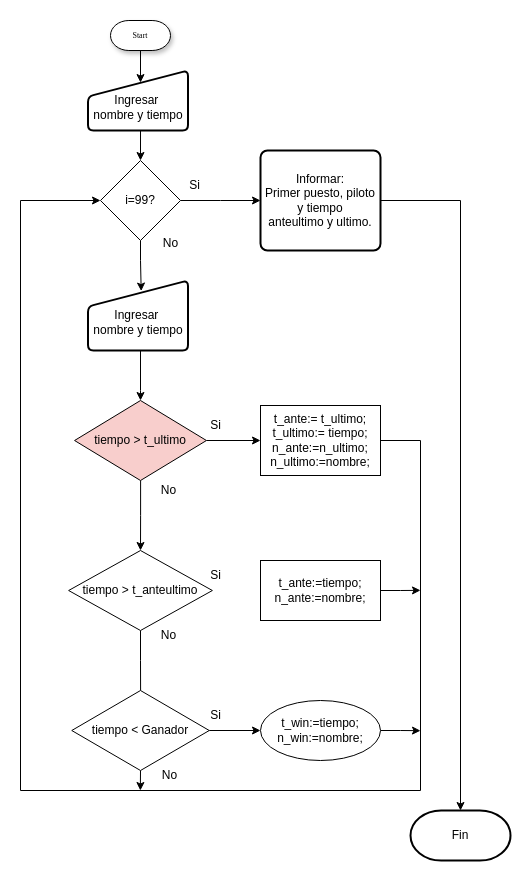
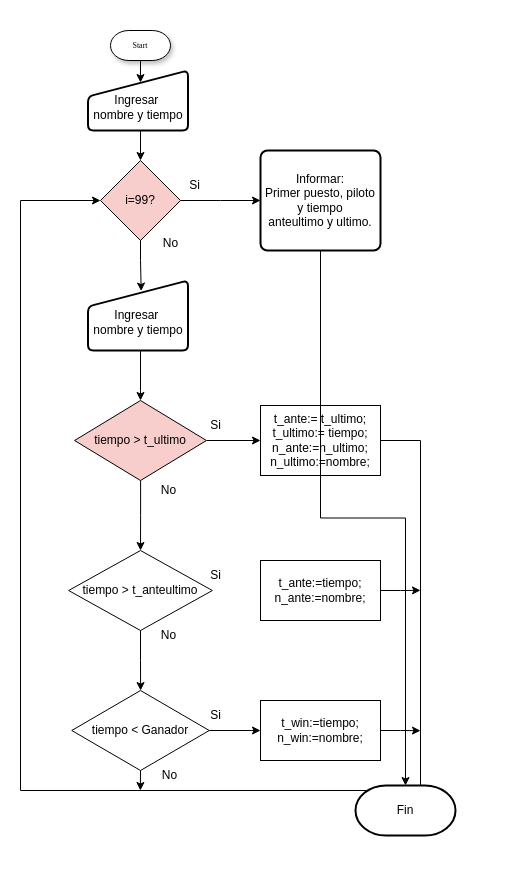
node "Start": moved (141, 36) -> (141, 46)
node "i=99?": fillcolor #ffffff -> #f8cecc
edge "tiempo > t_anteultimo" -- "tiempo < Ganador": arrowhead none -> classic
node "t_win:=tiempo; n_win:=nombre;": shape ellipse -> rectangle
node "Fin": moved (461, 836) -> (406, 811)
